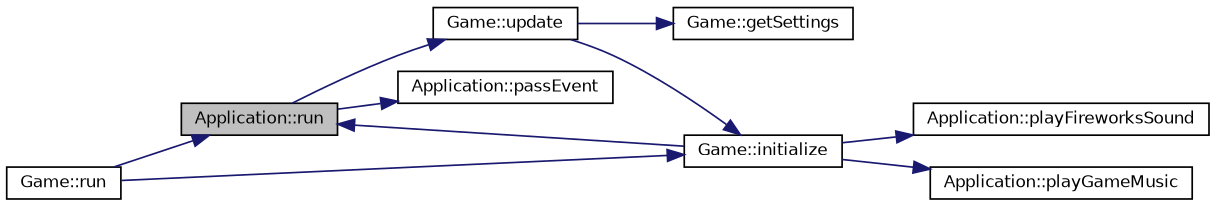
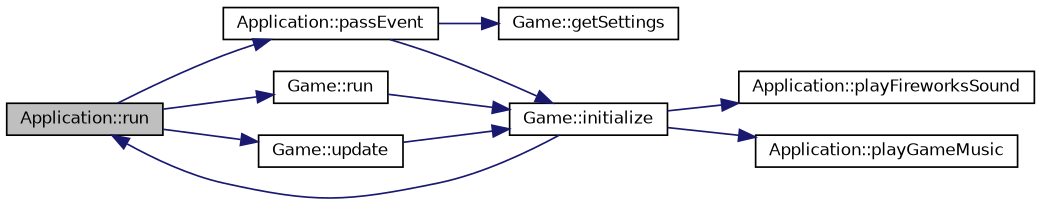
edge "Game::update" -> "Game::getSettings": now "Application::passEvent" -> "Game::getSettings"
edge "Application::passEvent" -> "Game::initialize": added
edge "Game::run" -> "Application::run": reversed
